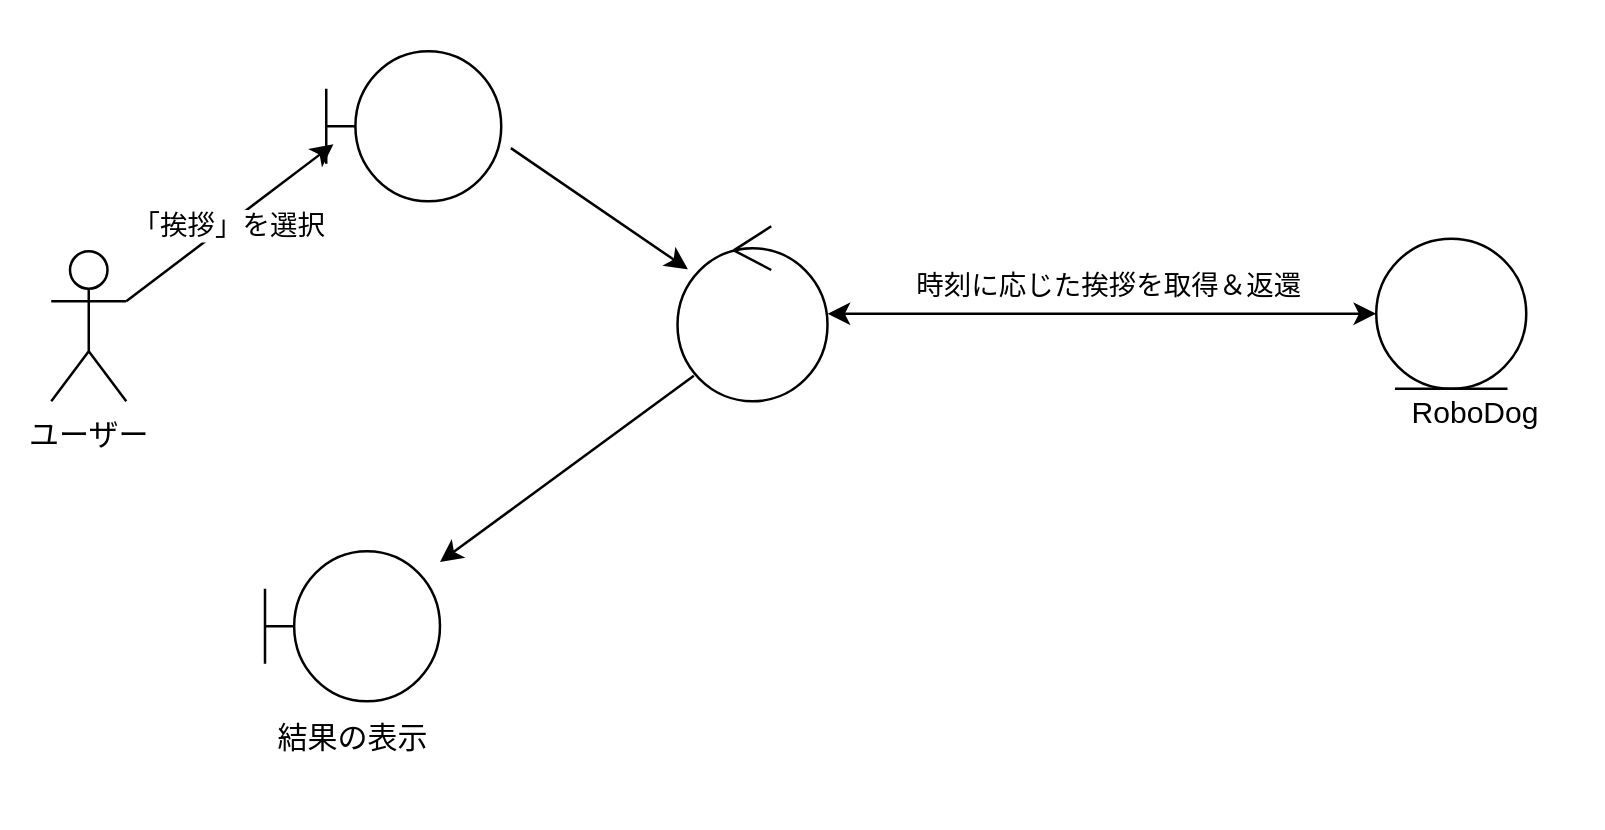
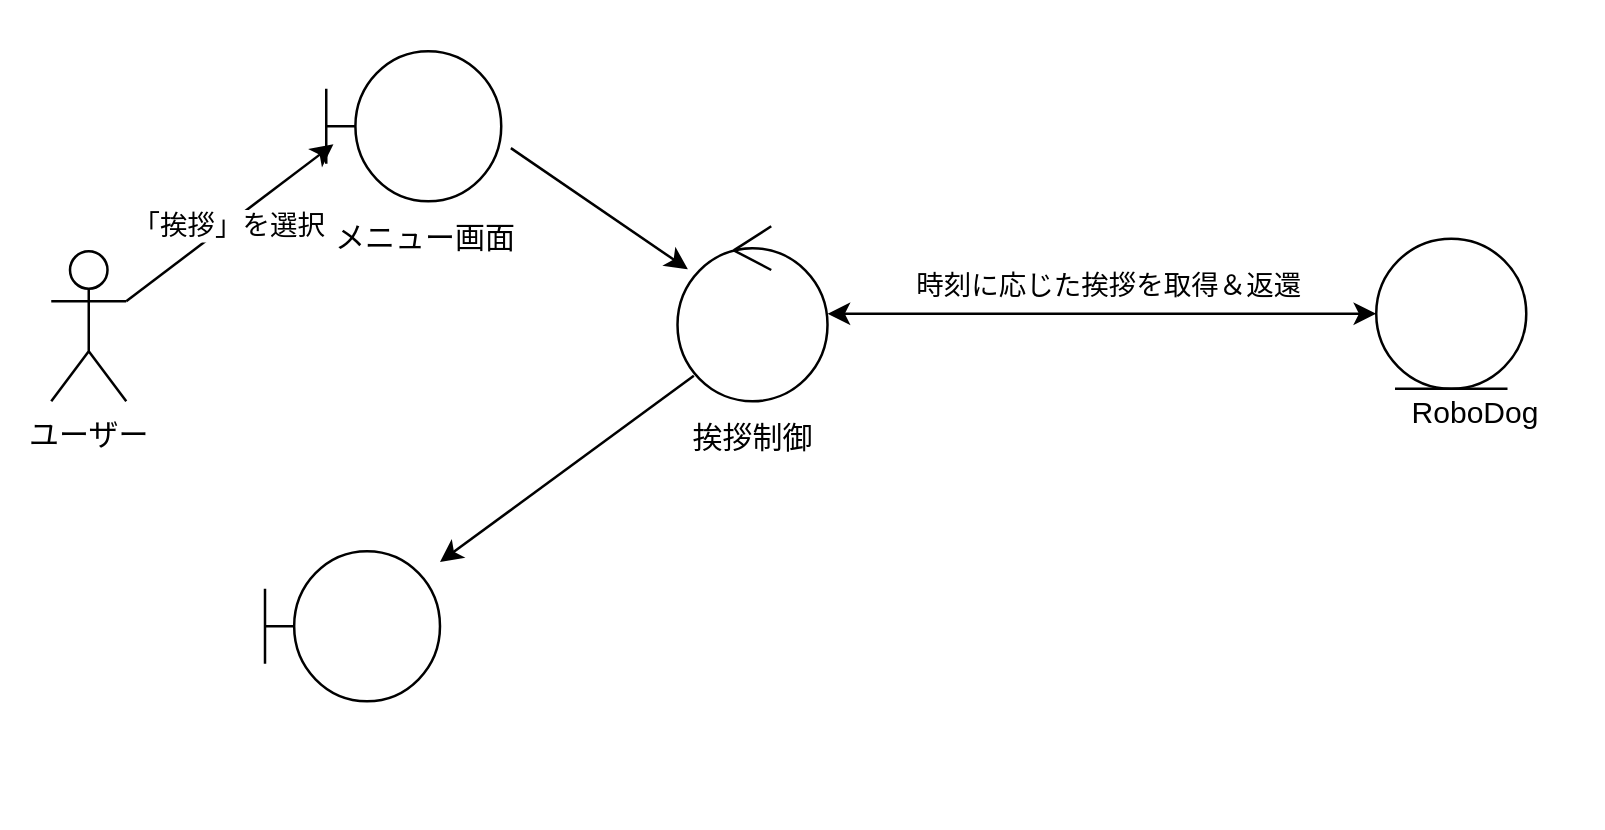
node "メニュー画面": added
node "挨拶制御": added
node "結果の表示": removed
